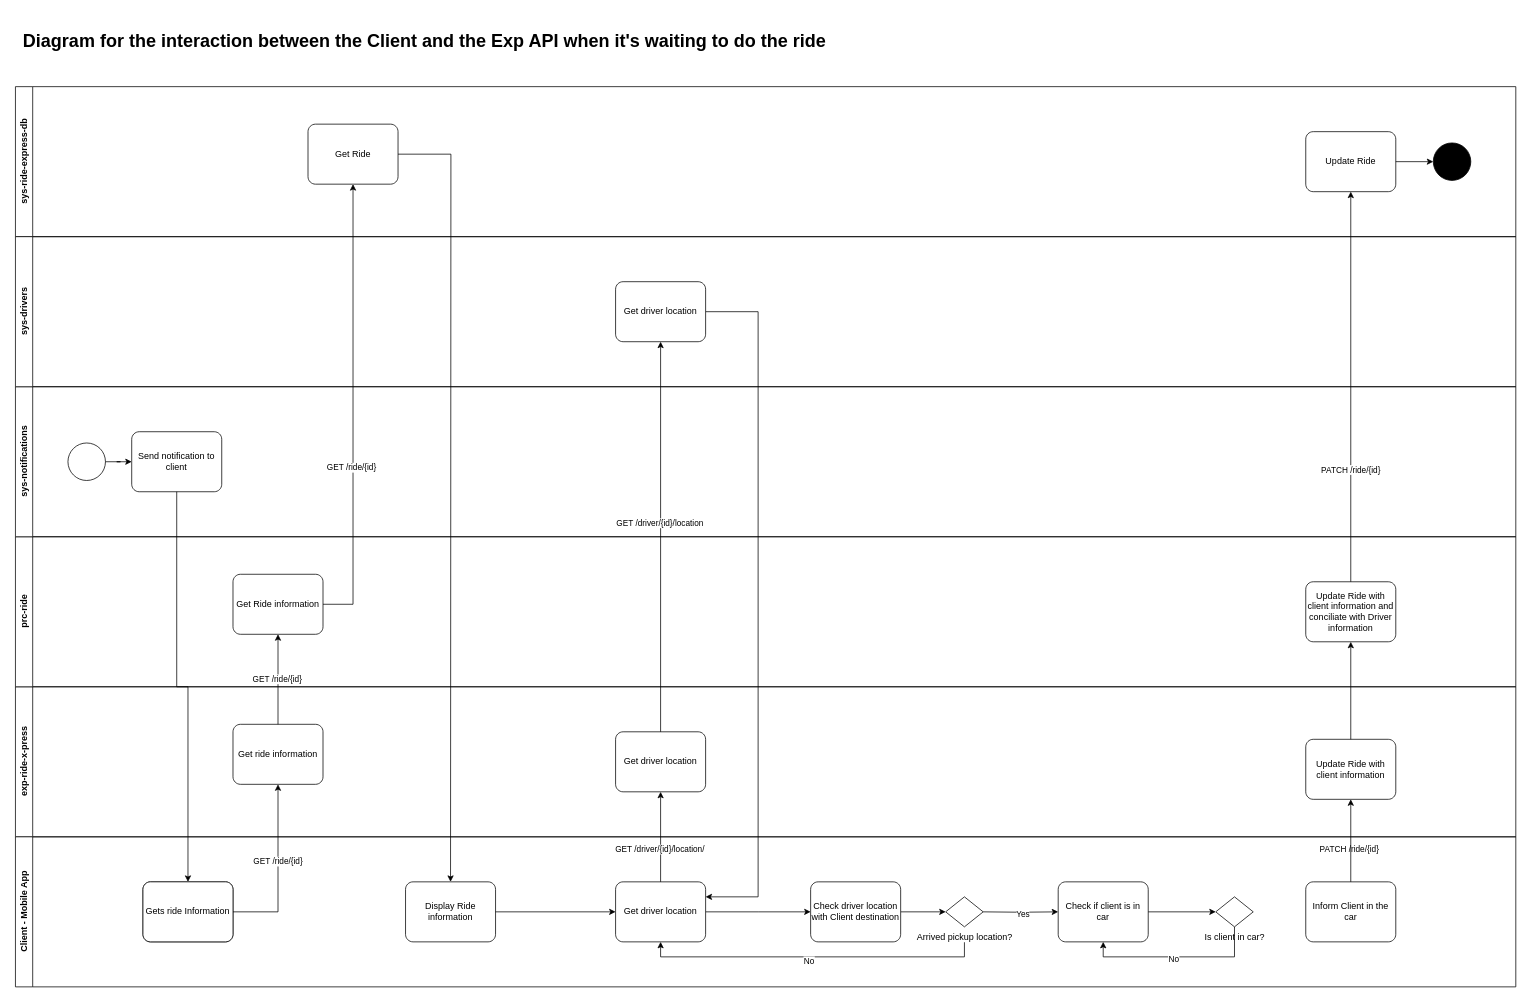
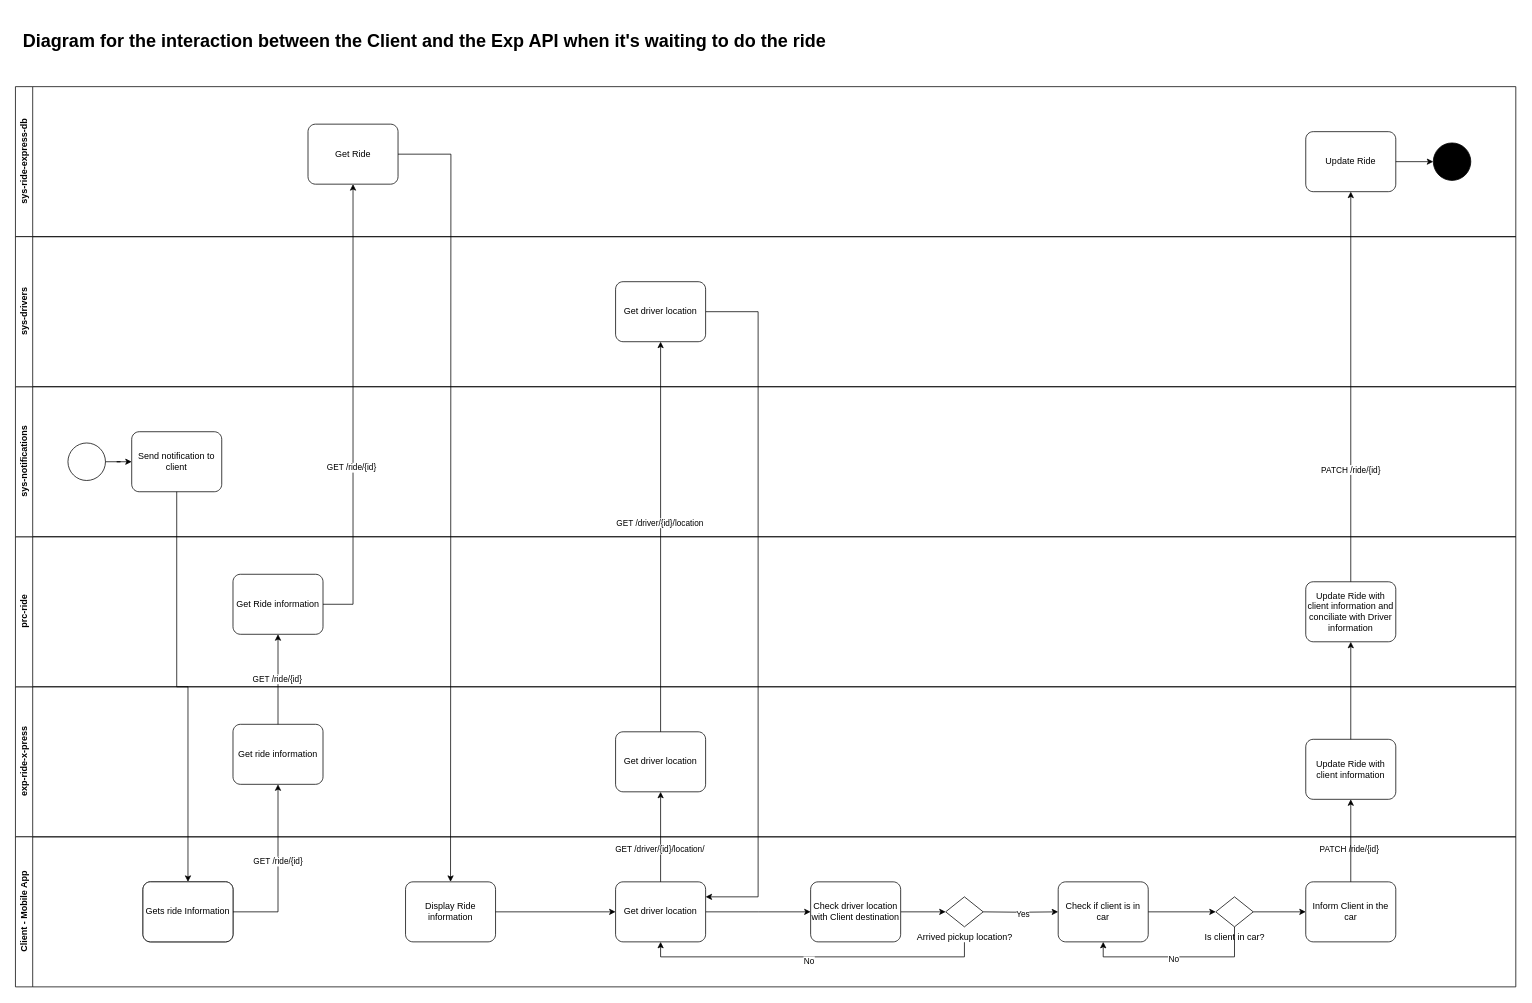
edge "Is client in car?" -> "Inform Client in the car": added
